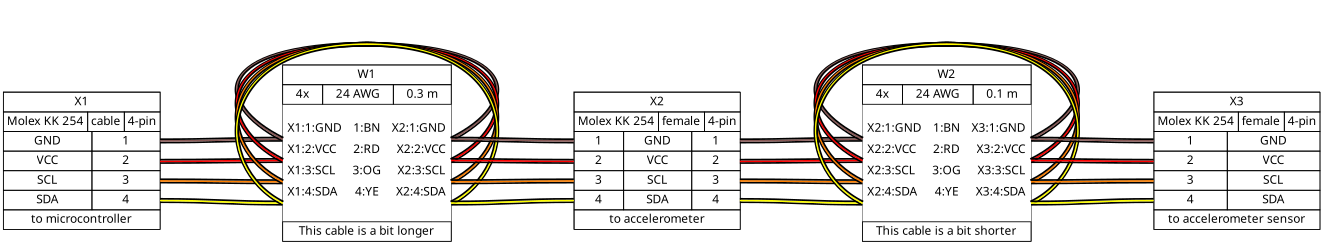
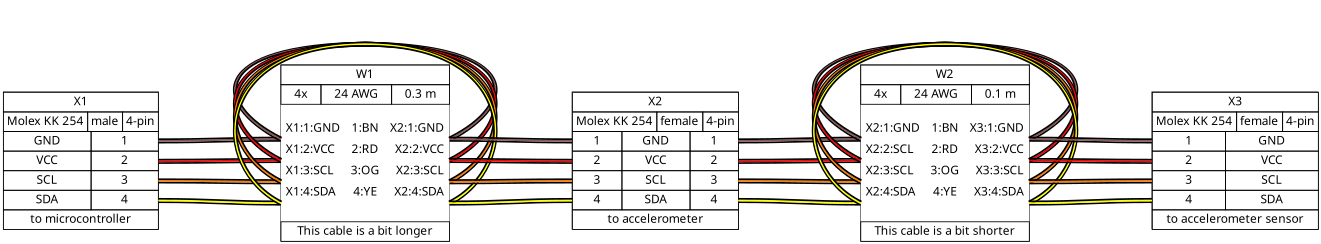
node "X1": text "cable" -> "male"
node "W2": text "X2:2:VCC" -> "X2:2:SCL"
